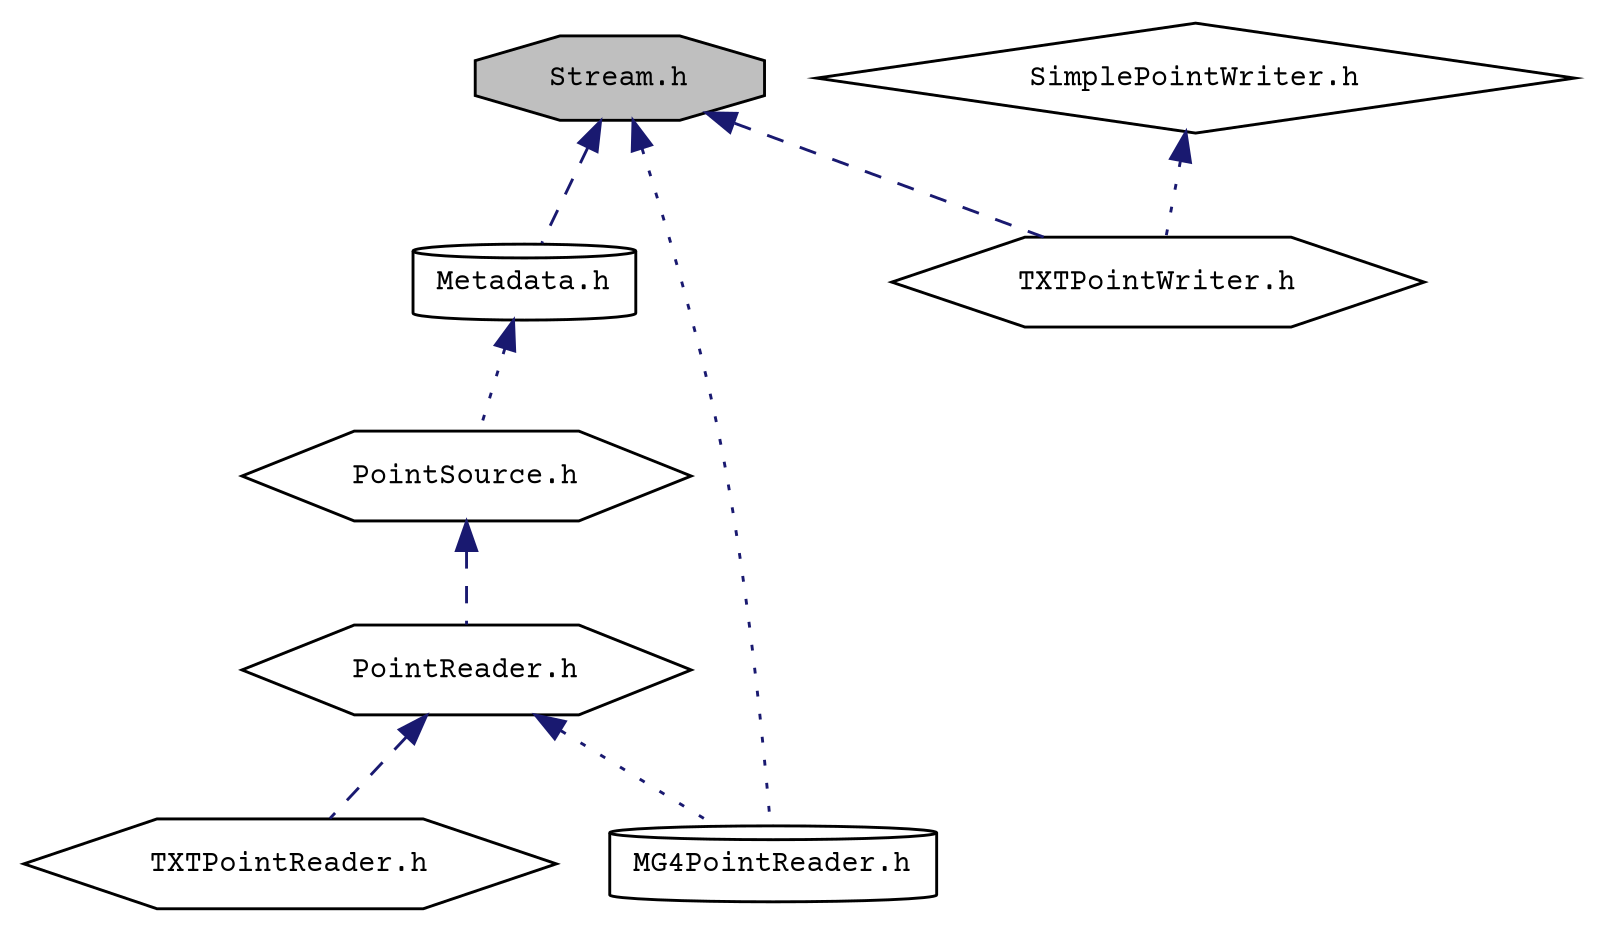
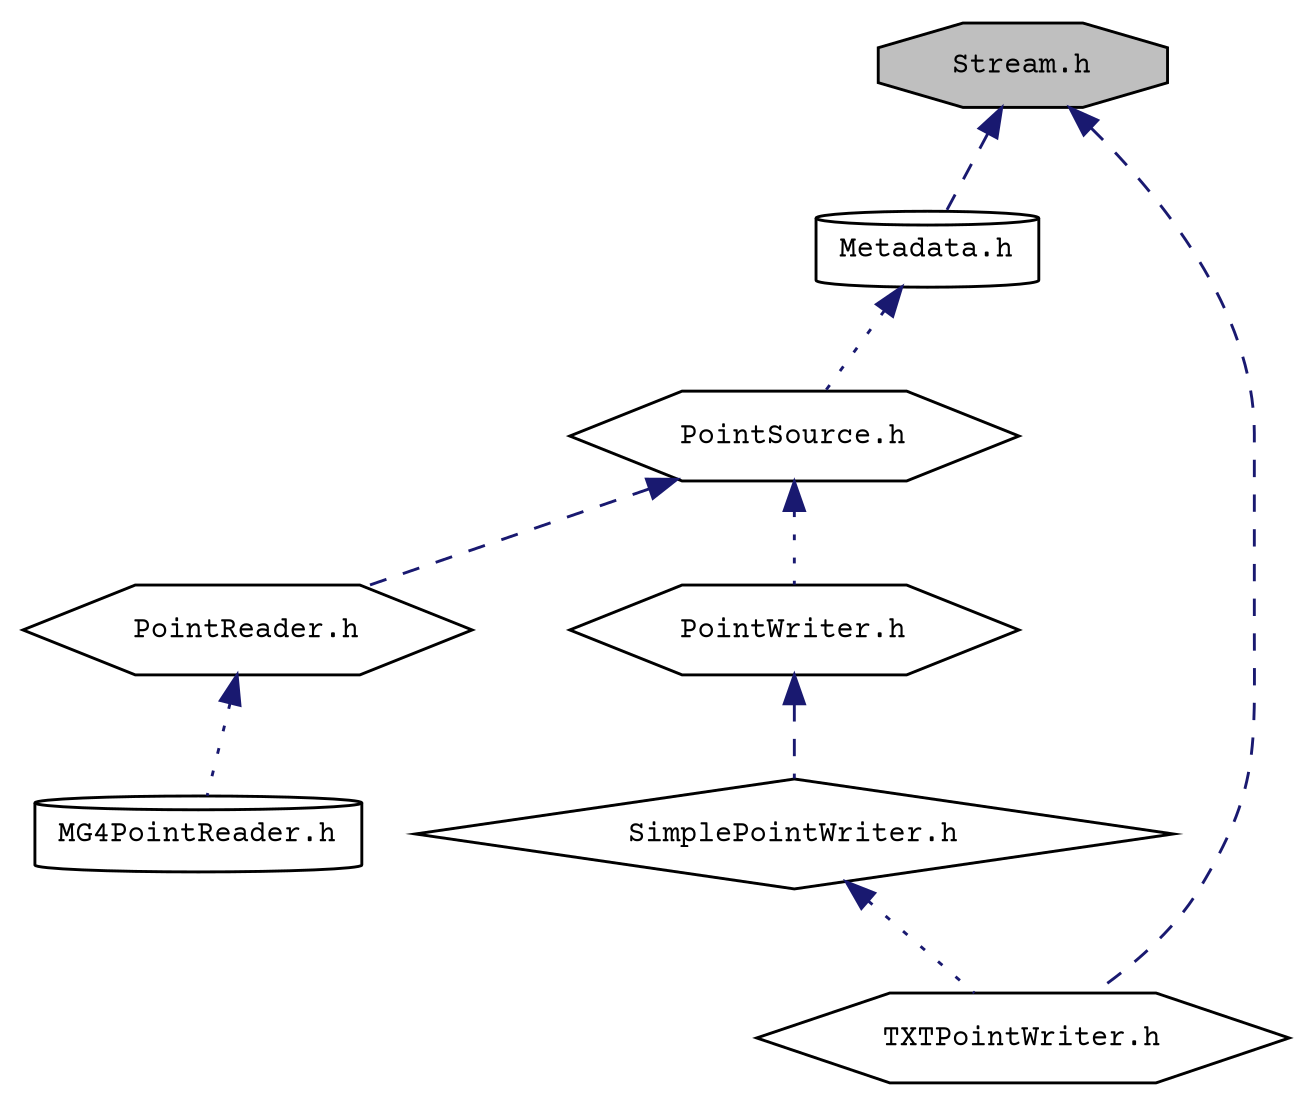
edge "MG4PointReader.h" -> "Stream.h": removed
node "PointWriter.h": added
node "TXTPointReader.h": removed
